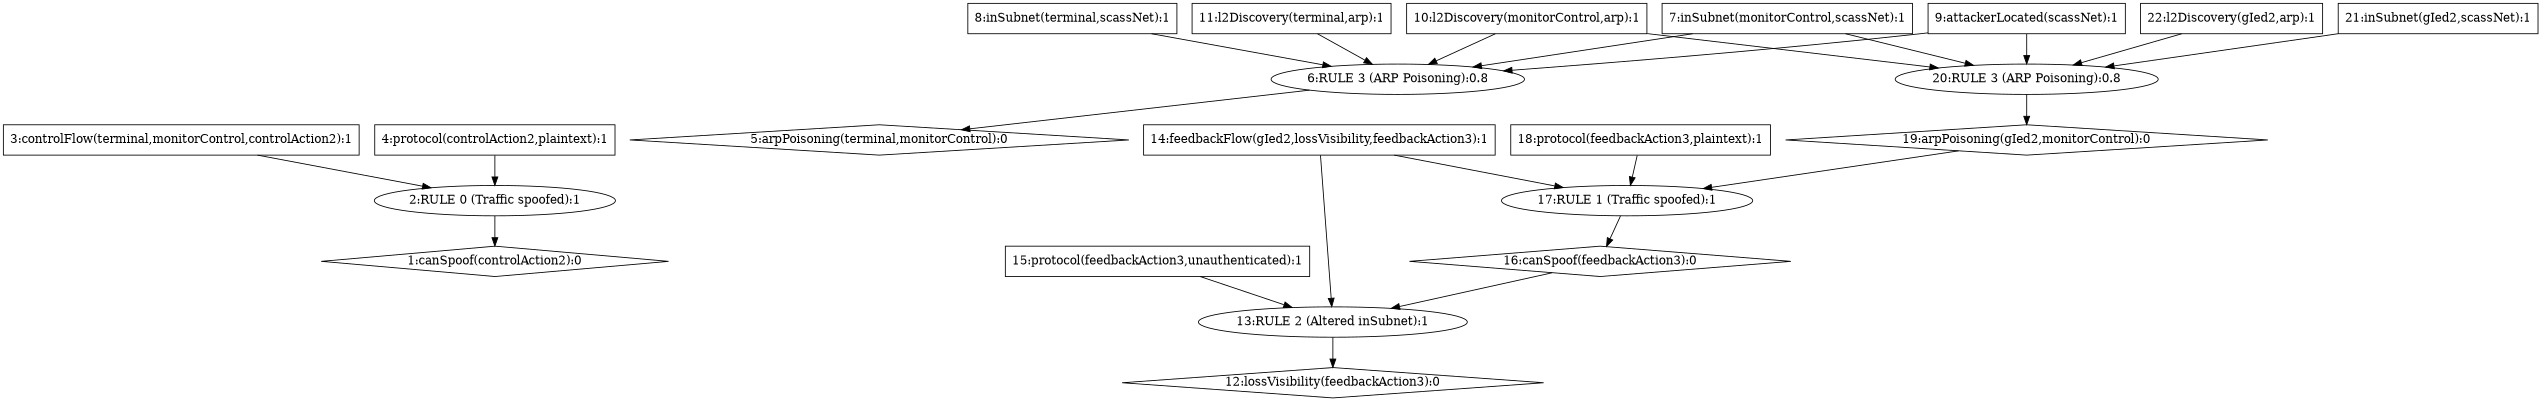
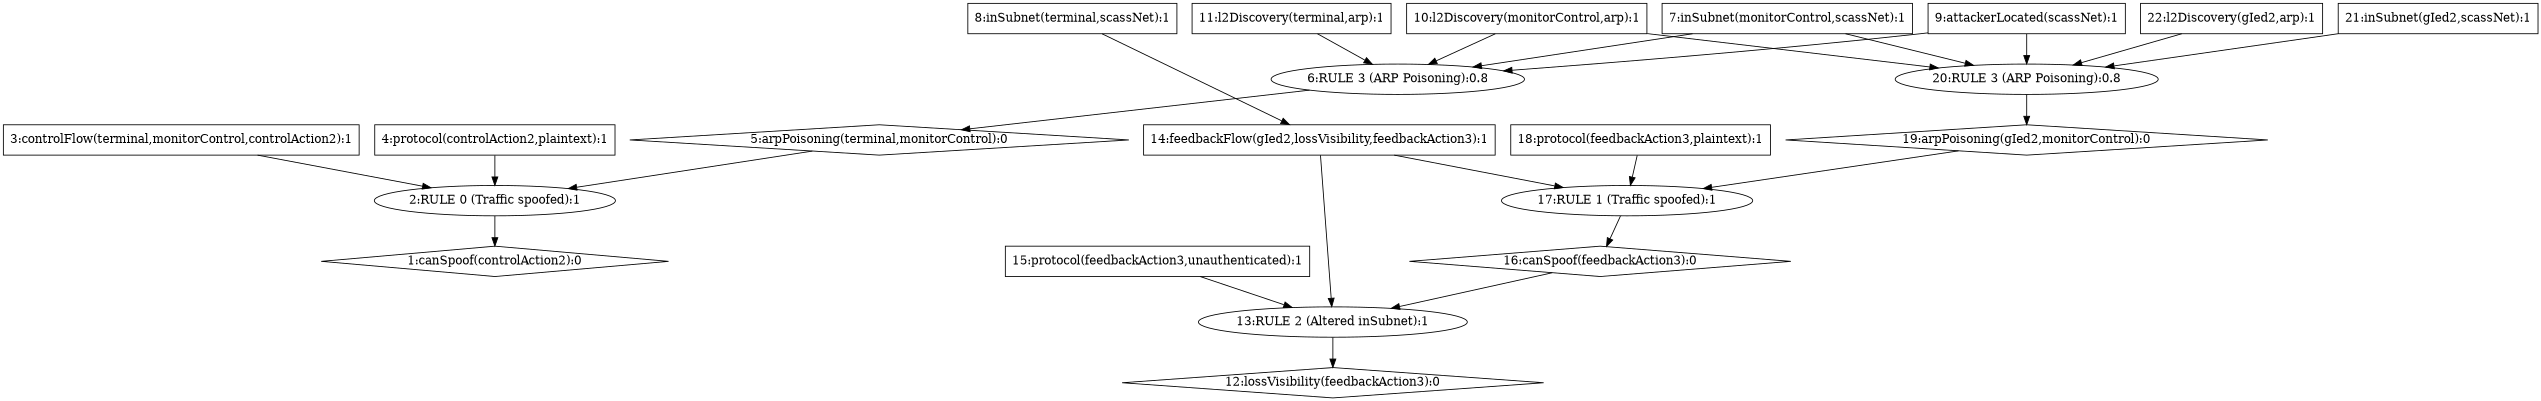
edge "8:inSubnet(terminal,scassNet):1" -> "6:RULE 3 (ARP Poisoning):0.8": now "8:inSubnet(terminal,scassNet):1" -> "14:feedbackFlow(gIed2,lossVisibility,feedbackAction3):1"
edge "5:arpPoisoning(terminal,monitorControl):0" -> "2:RULE 0 (Traffic spoofed):1": added
